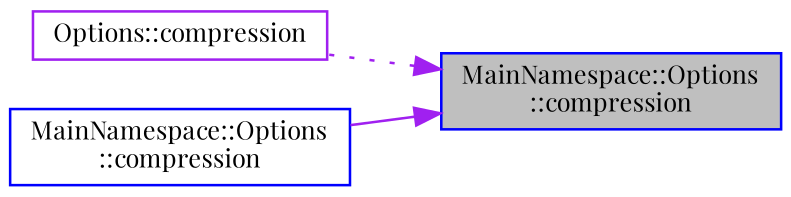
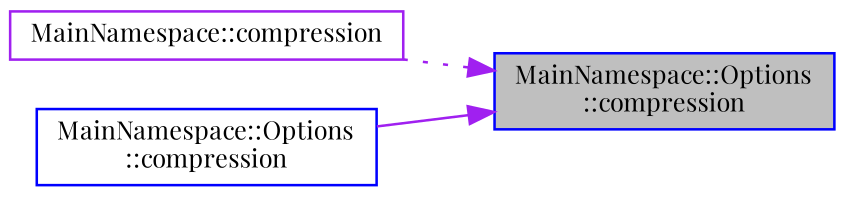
node "Options::compression": label "Options::compression" -> "MainNamespace::compression"
